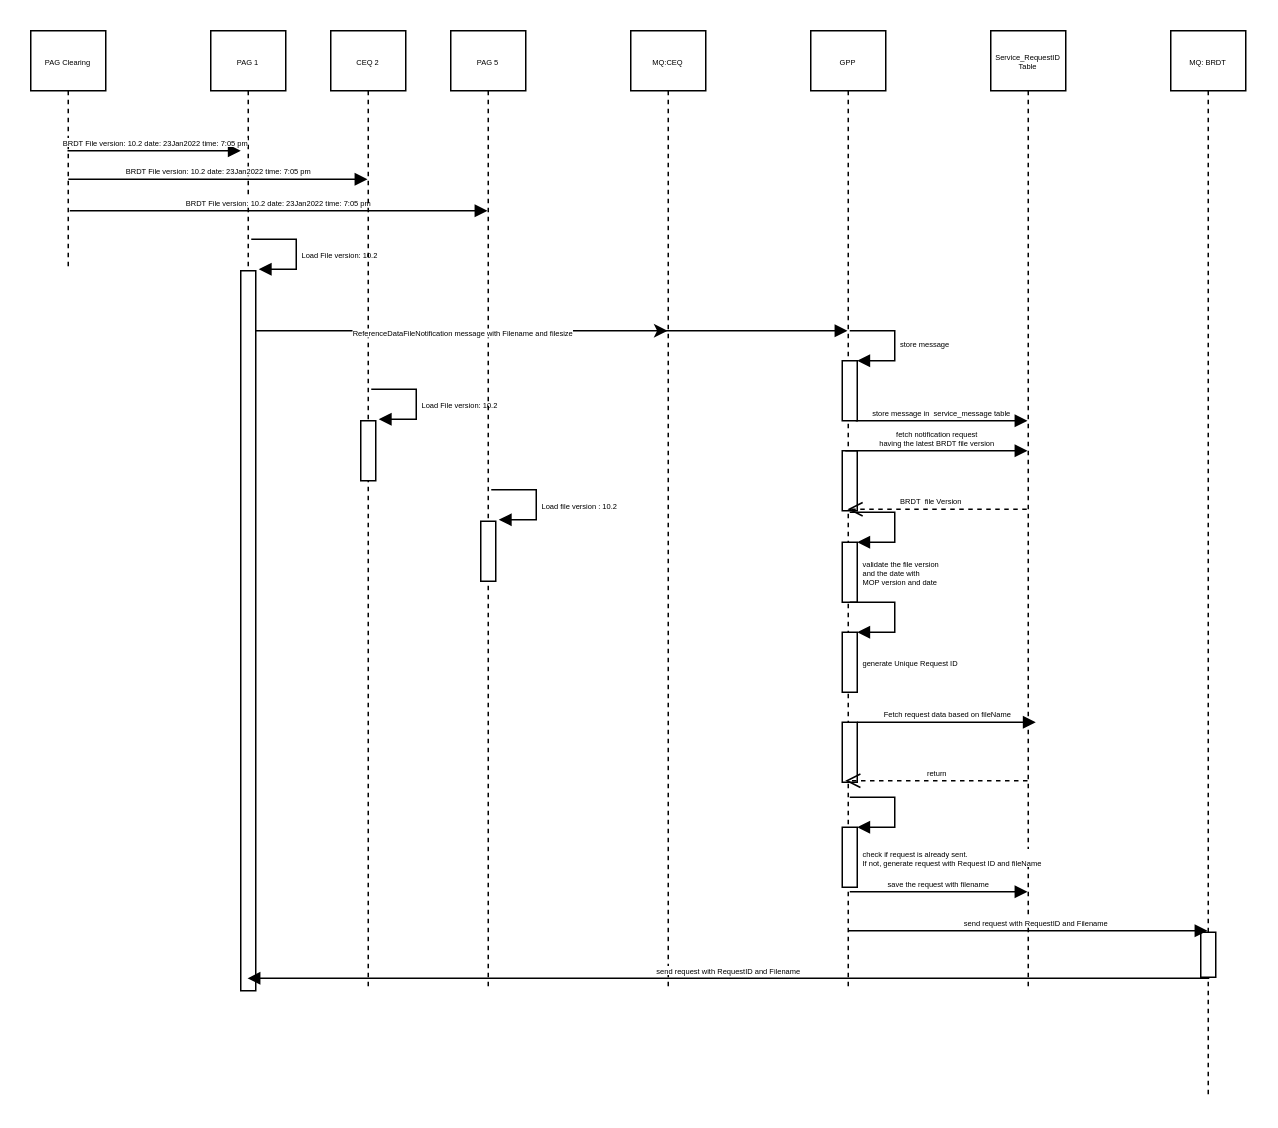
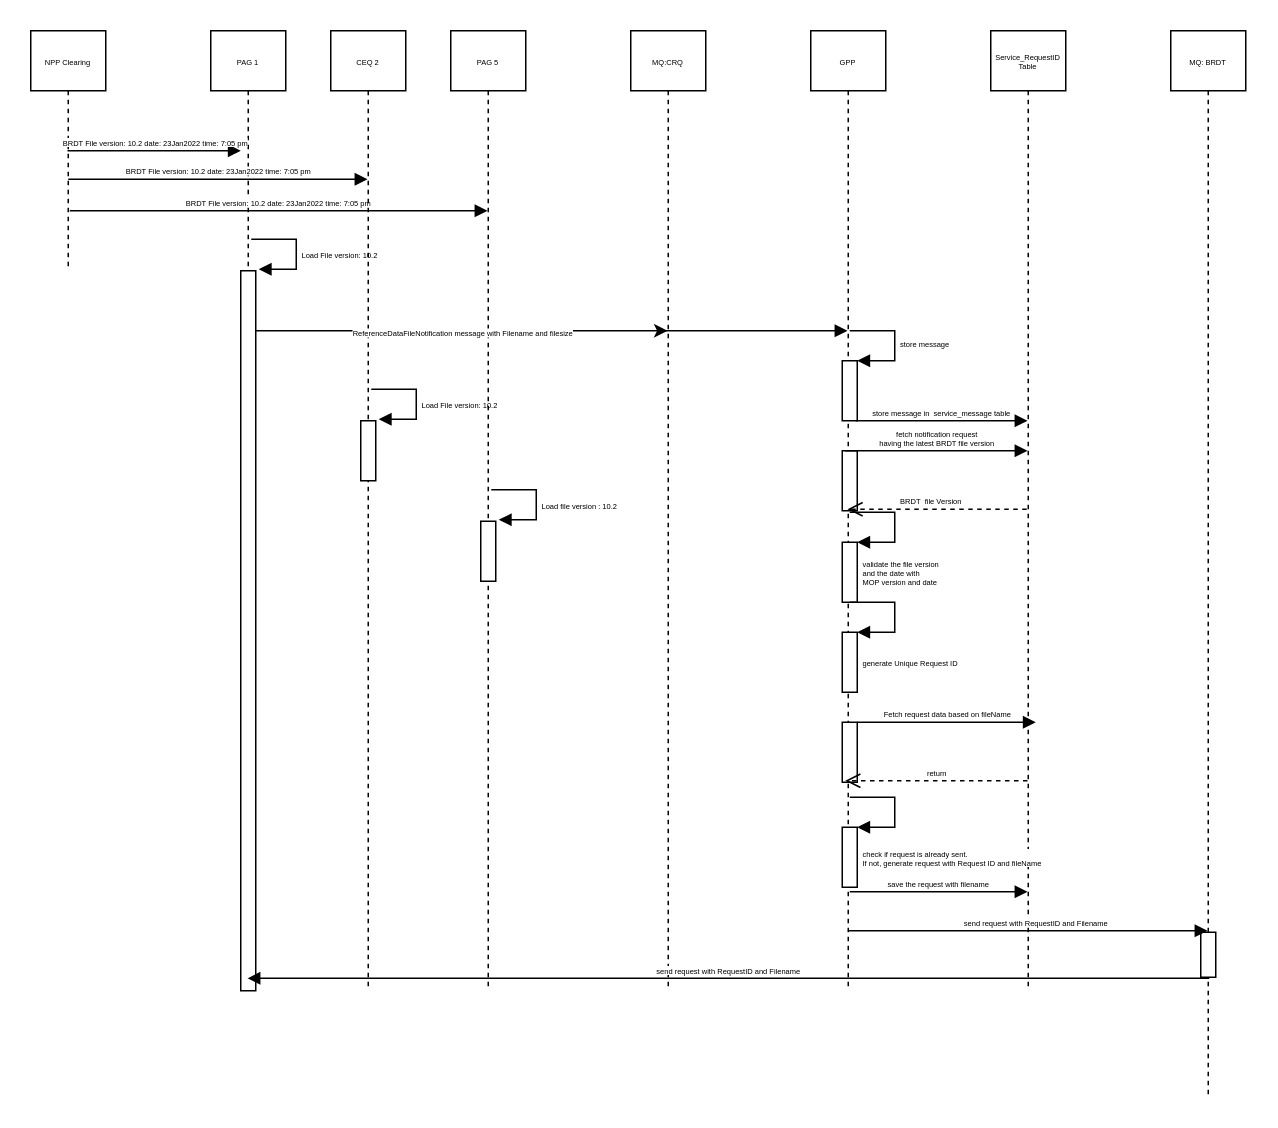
node "PAG Clearing": label "PAG Clearing" -> "NPP Clearing"
node "MQ:CEQ": label "MQ:CEQ" -> "MQ:CRQ"
